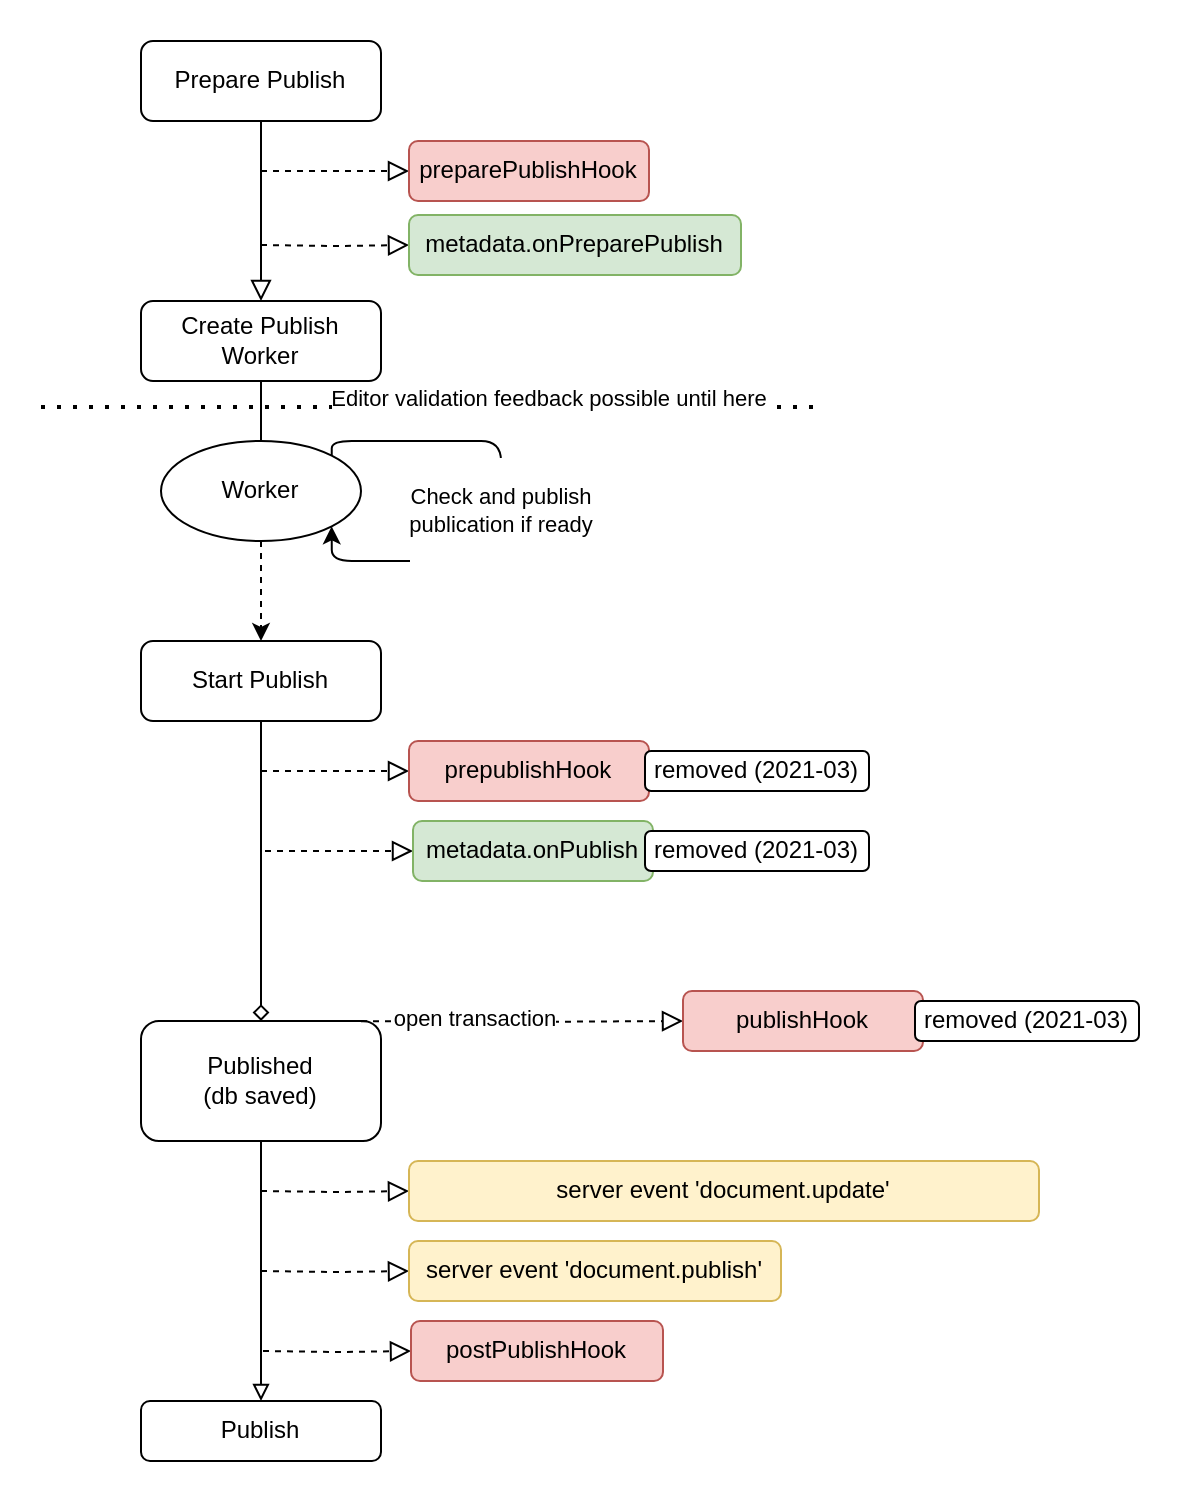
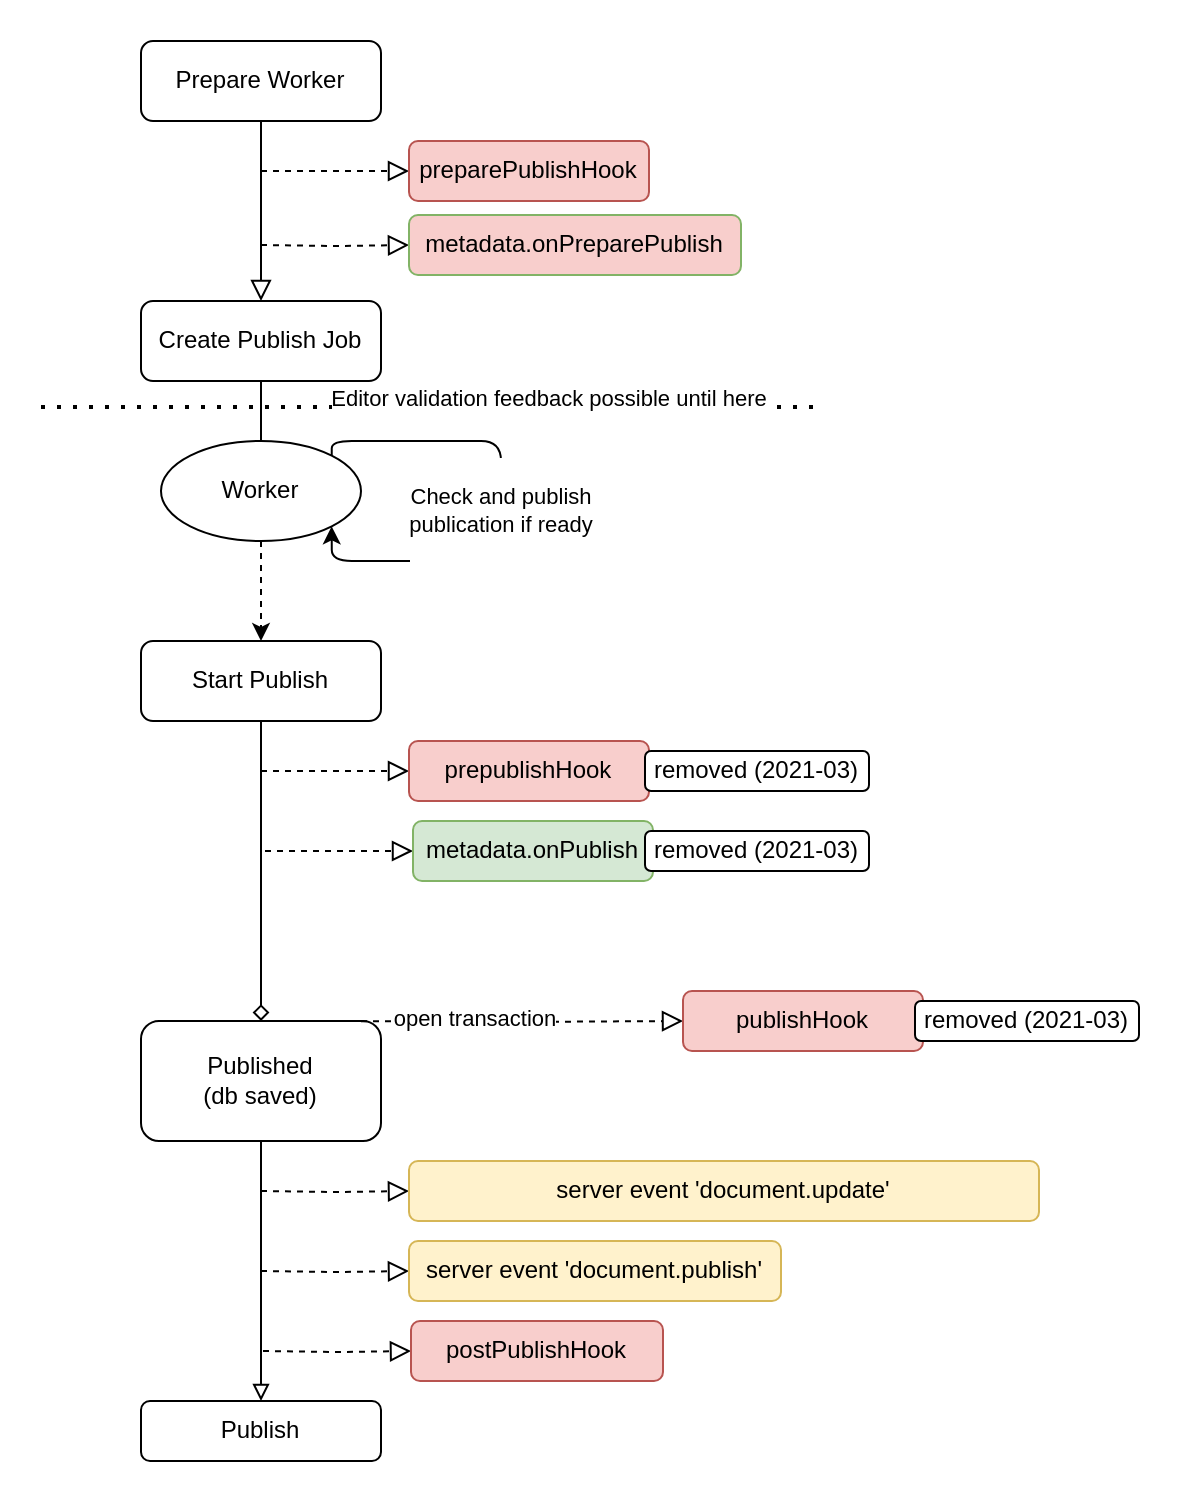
node "Prepare Publish": label "Prepare Publish" -> "Prepare Worker"
node "metadata.onPreparePublish": fillcolor #d5e8d4 -> #f8cecc
node "Create Publish Worker": label "Create Publish Worker" -> "Create Publish Job"
